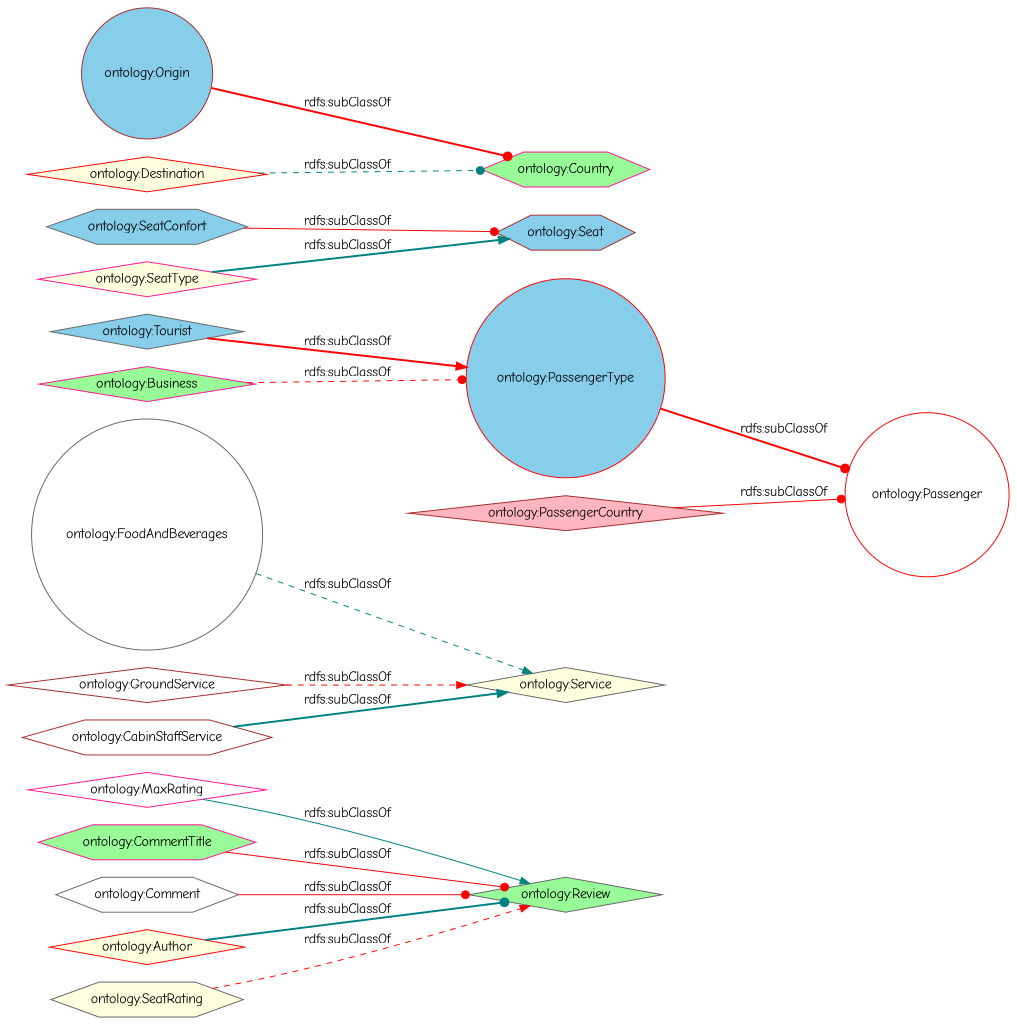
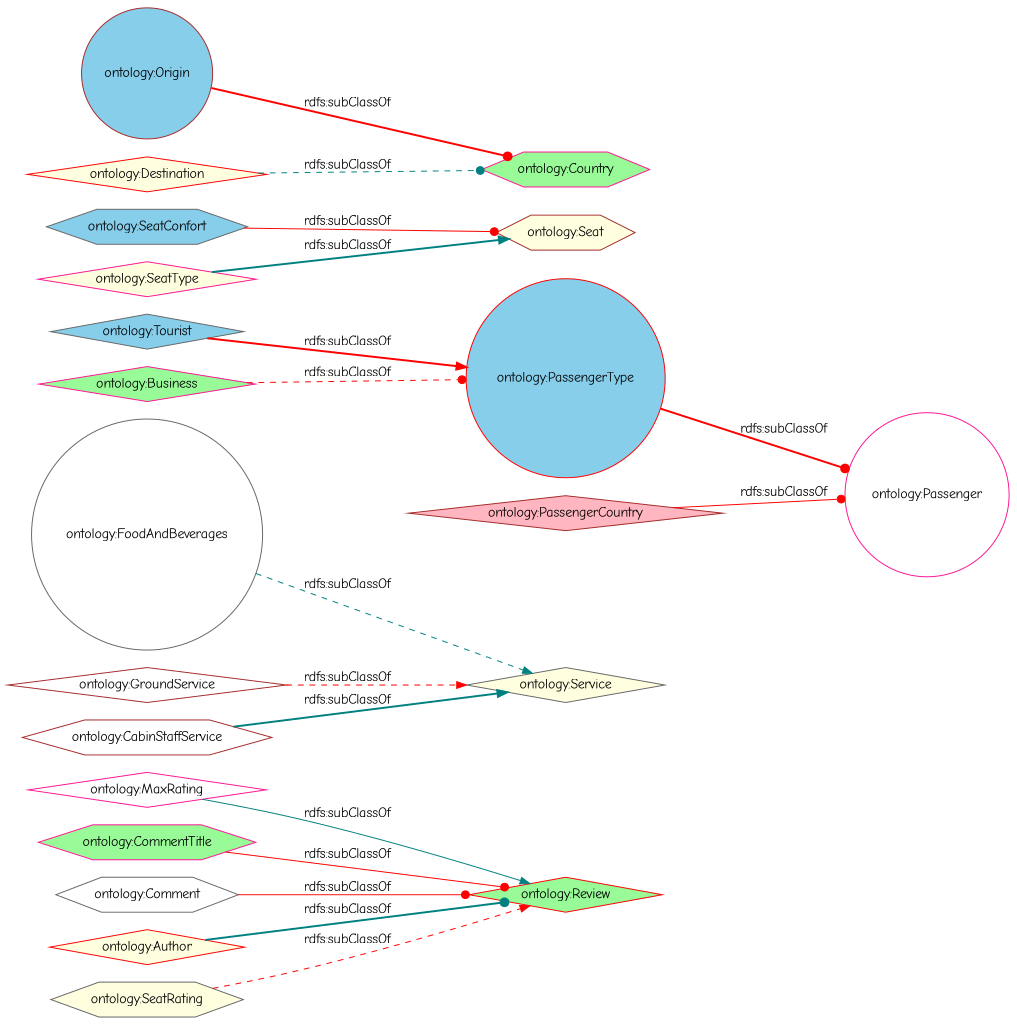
node "ontology:Seat": fillcolor skyblue -> lightyellow
node "ontology:Passenger": color red -> deeppink
node "ontology:Review": color gray40 -> red
